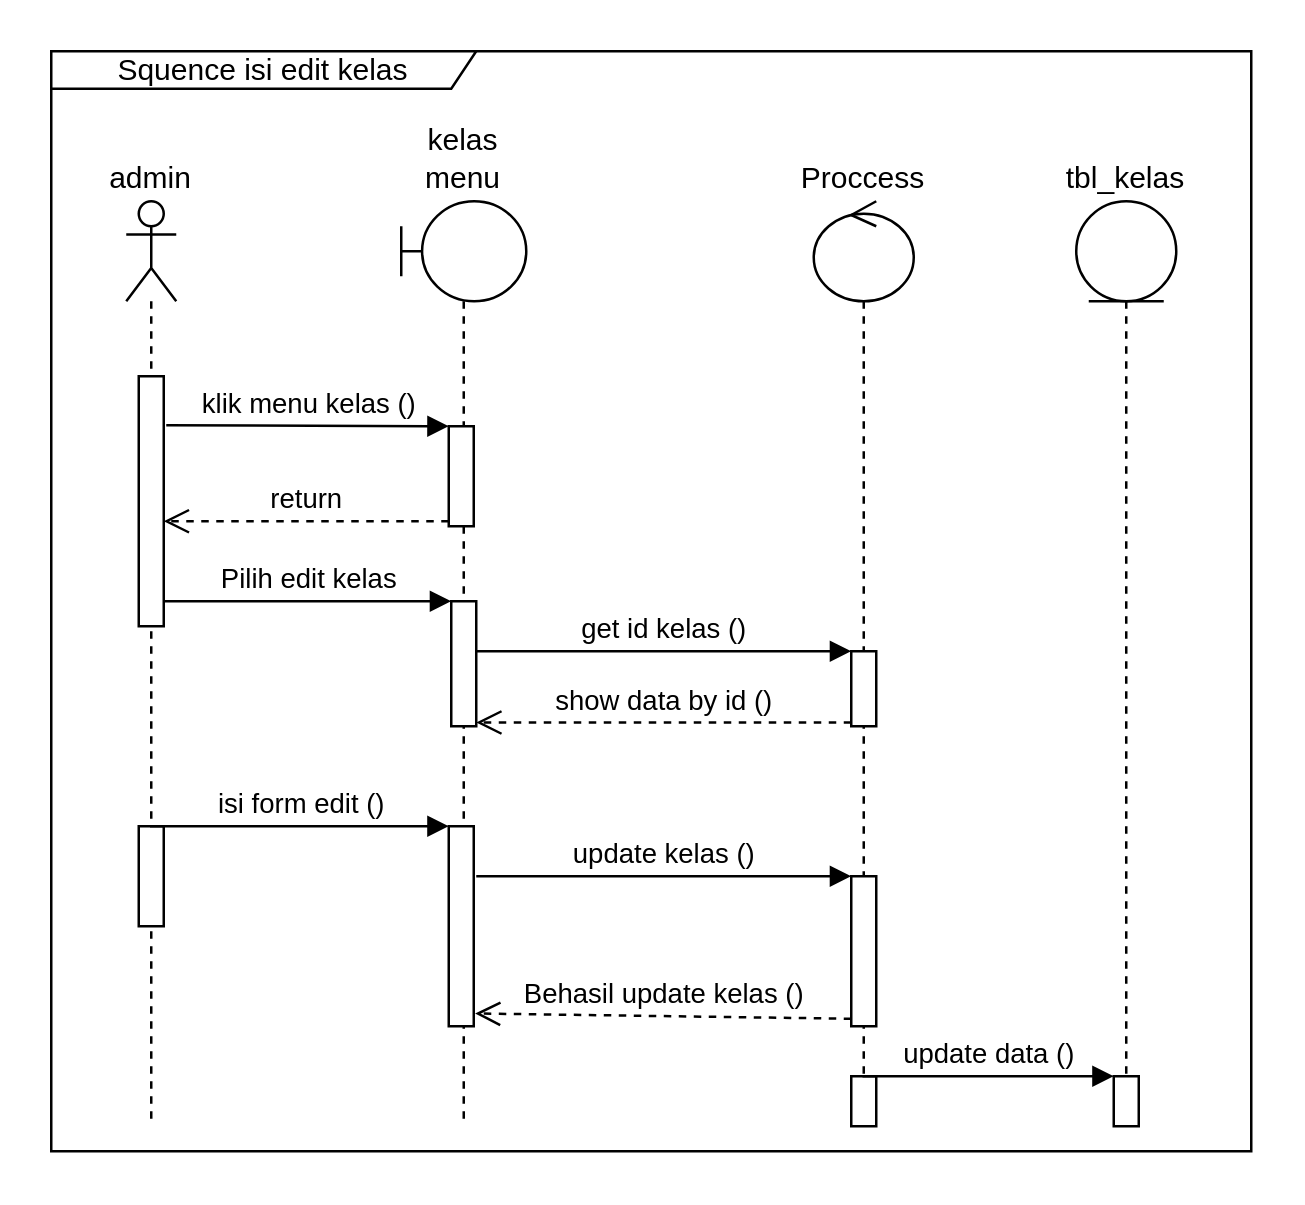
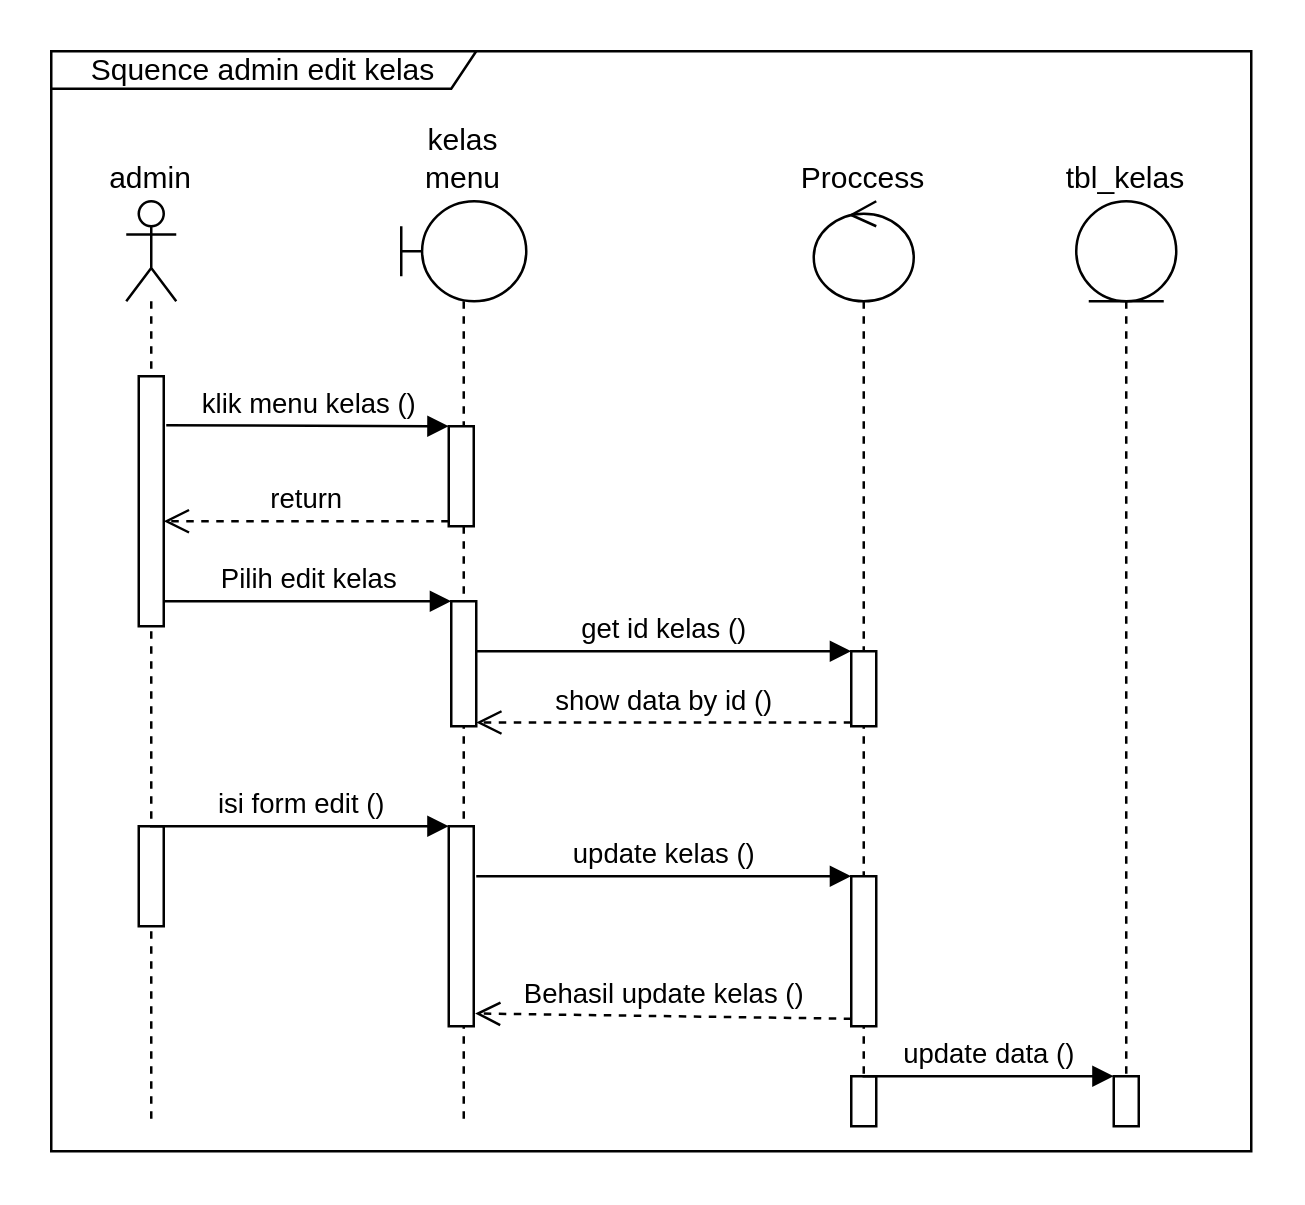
node "Squence isi edit kelas": label "Squence isi edit kelas" -> "Squence admin edit kelas"
